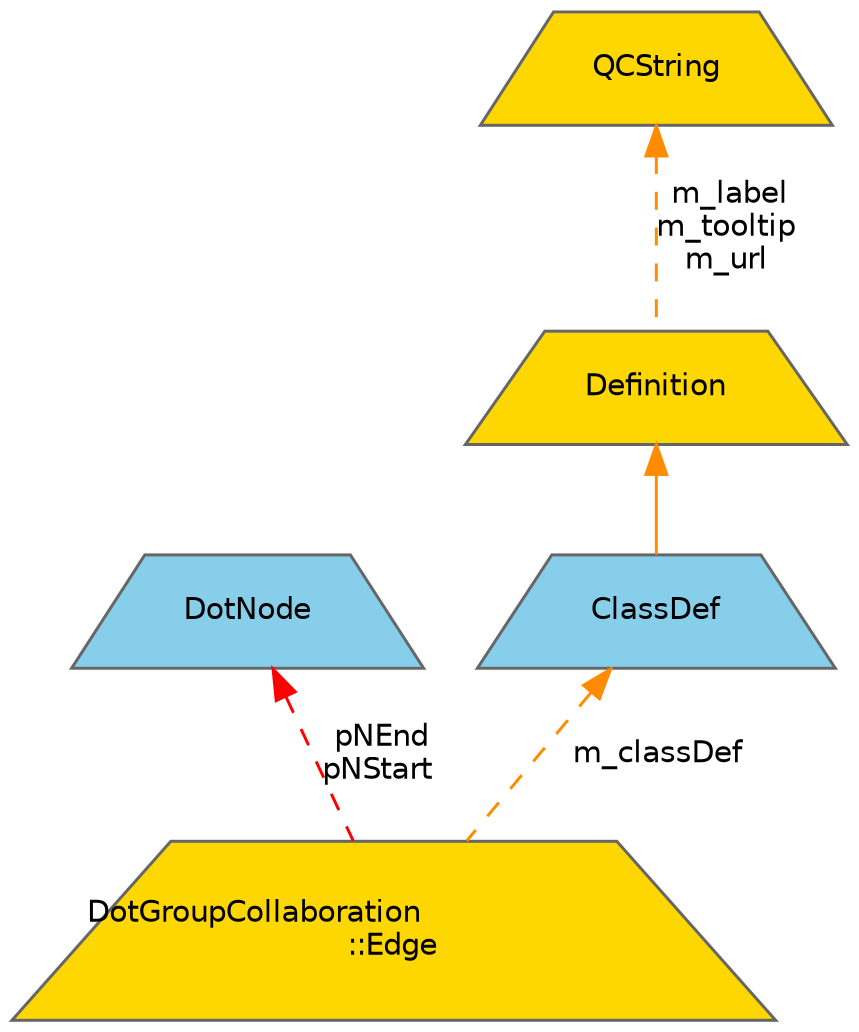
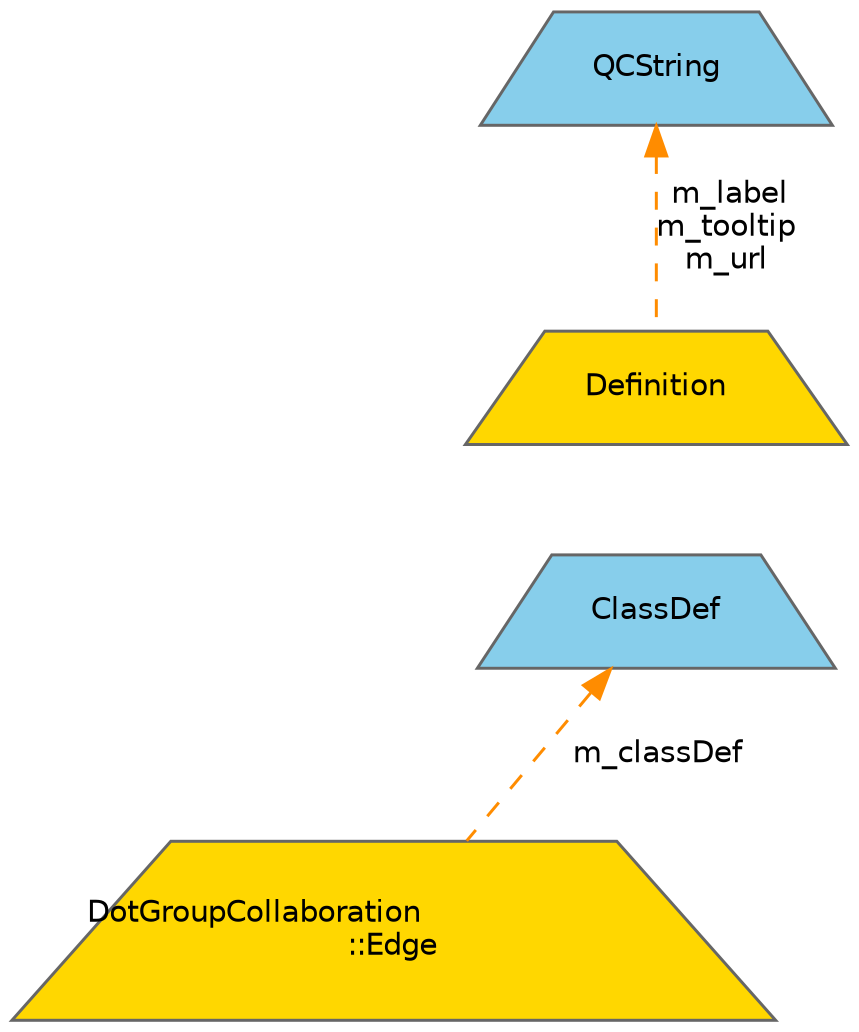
node "QCString": fillcolor gold -> skyblue
edge "ClassDef" -> "Definition": removed
node "DotNode": removed
